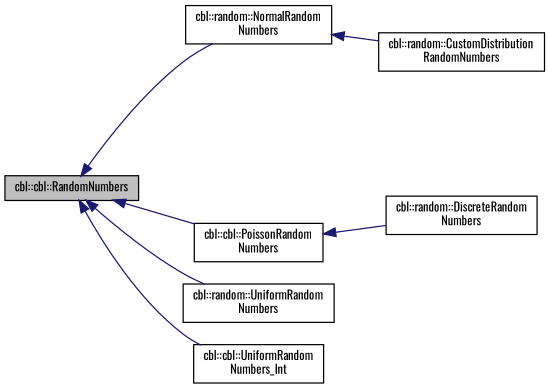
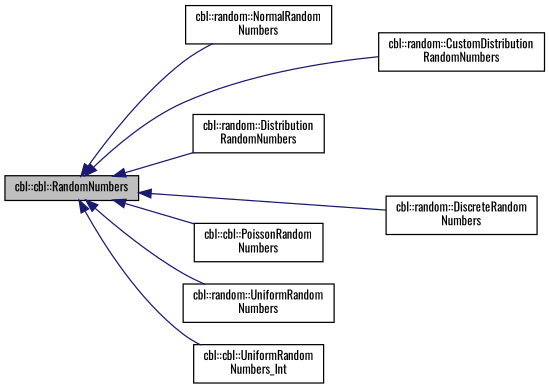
edge "cbl::random::CustomDistribution RandomNumbers" -> "cbl::random::NormalRandom Numbers": now "cbl::random::CustomDistribution RandomNumbers" -> "cbl::cbl::RandomNumbers"
node "cbl::random::Distribution RandomNumbers": added
edge "cbl::random::DiscreteRandom Numbers" -> "cbl::cbl::PoissonRandom Numbers": now "cbl::random::DiscreteRandom Numbers" -> "cbl::cbl::RandomNumbers"
